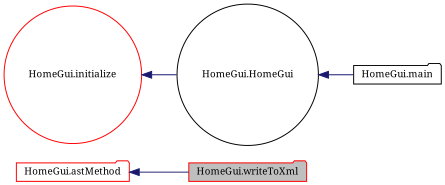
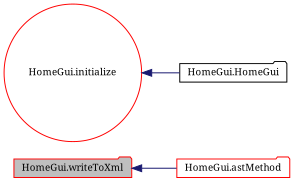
node "HomeGui.HomeGui": shape circle -> folder
node "HomeGui.main": removed
edge "HomeGui.writeToXml" -> "HomeGui.astMethod": reversed
